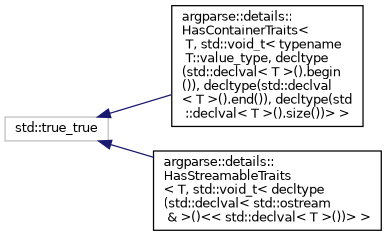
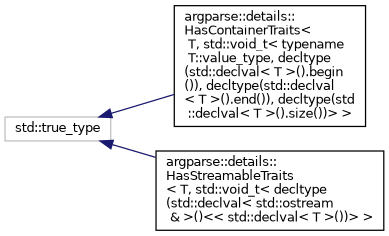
node "std::true_true": label "std::true_true" -> "std::true_type"
